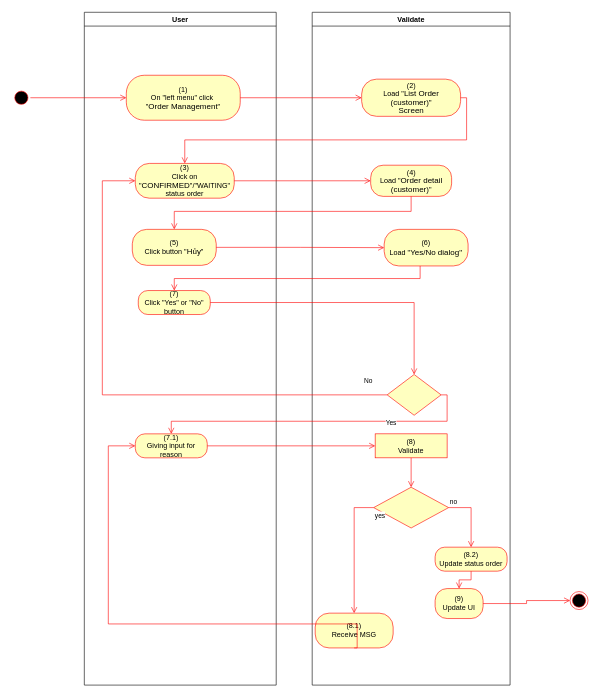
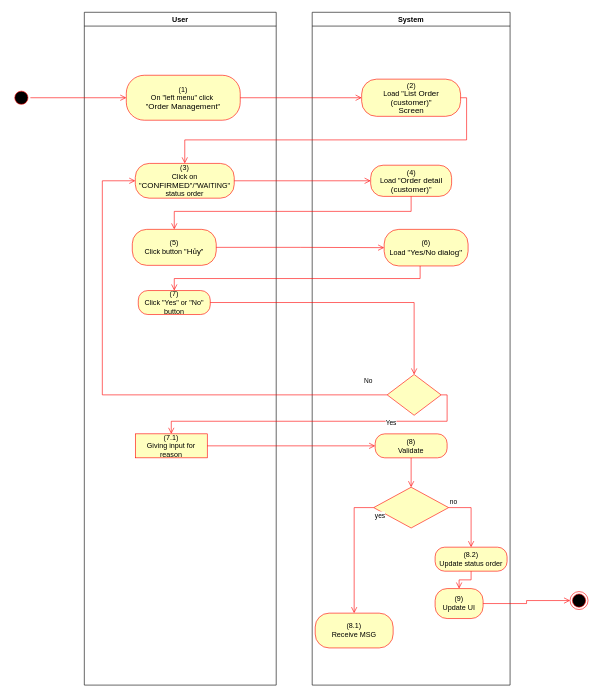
node "Validate": label "Validate" -> "System"
node "(7.1) Giving input for reason": shape rounded rectangle -> rectangle
node "(8) Validate": shape rectangle -> rounded rectangle
edge "(8.1) Receive MSG" -> "(7.1) Giving input for reason": removed
